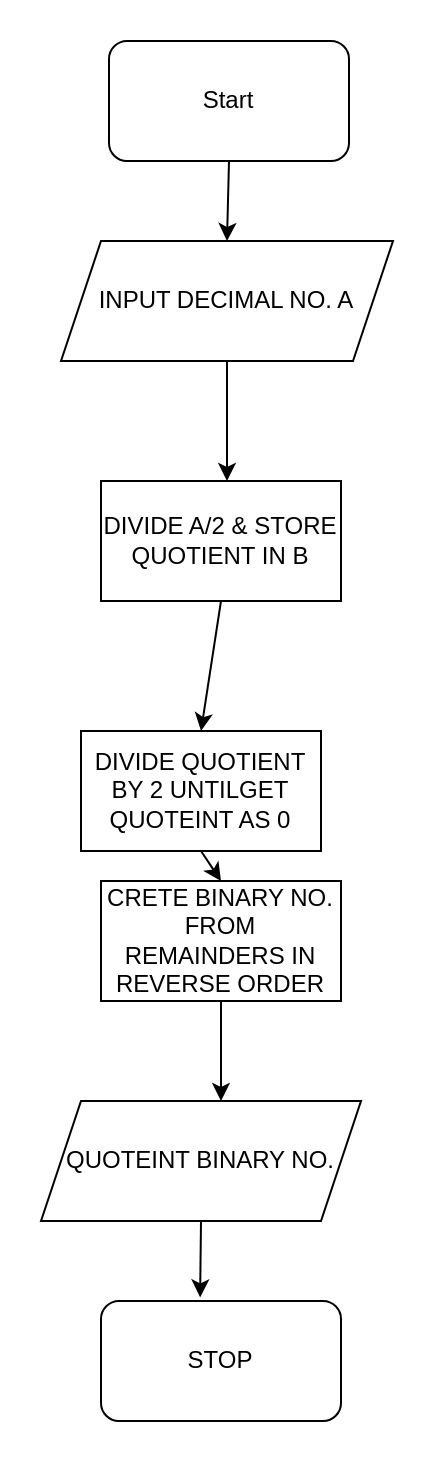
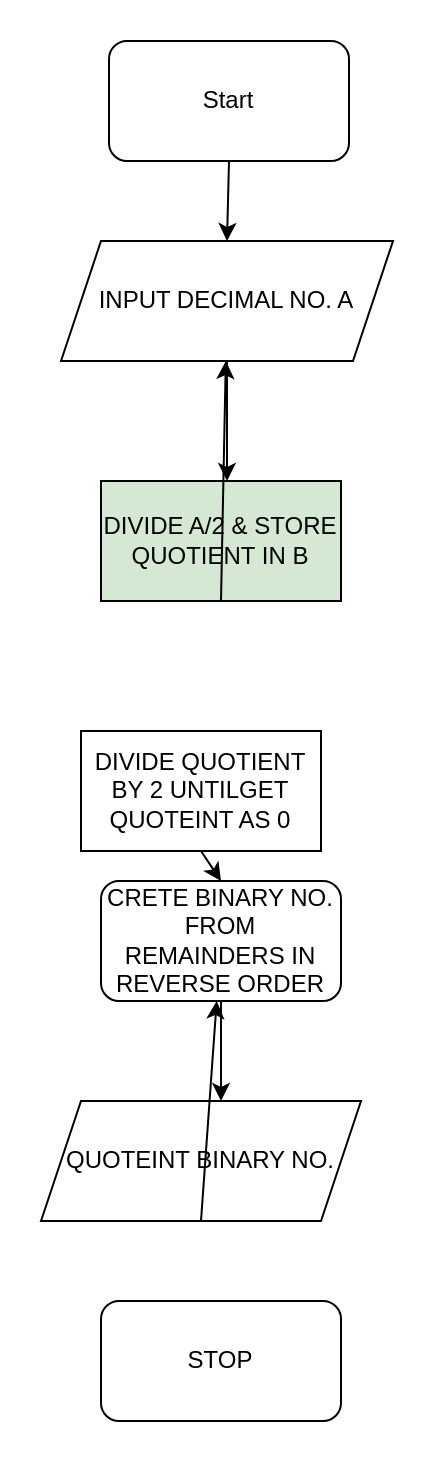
node "DIVIDE A/2 & STORE QUOTIENT IN B": fillcolor #ffffff -> #d5e8d4
edge "DIVIDE A/2 & STORE QUOTIENT IN B" -> "DIVIDE QUOTIENT BY 2 UNTILGET QUOTEINT AS 0": now "DIVIDE A/2 & STORE QUOTIENT IN B" -> "INPUT DECIMAL NO. A"
node "CRETE BINARY NO. FROM REMAINDERS IN REVERSE ORDER": shape rectangle -> rounded rectangle
edge "QUOTEINT BINARY NO." -> "STOP": now "QUOTEINT BINARY NO." -> "CRETE BINARY NO. FROM REMAINDERS IN REVERSE ORDER"
